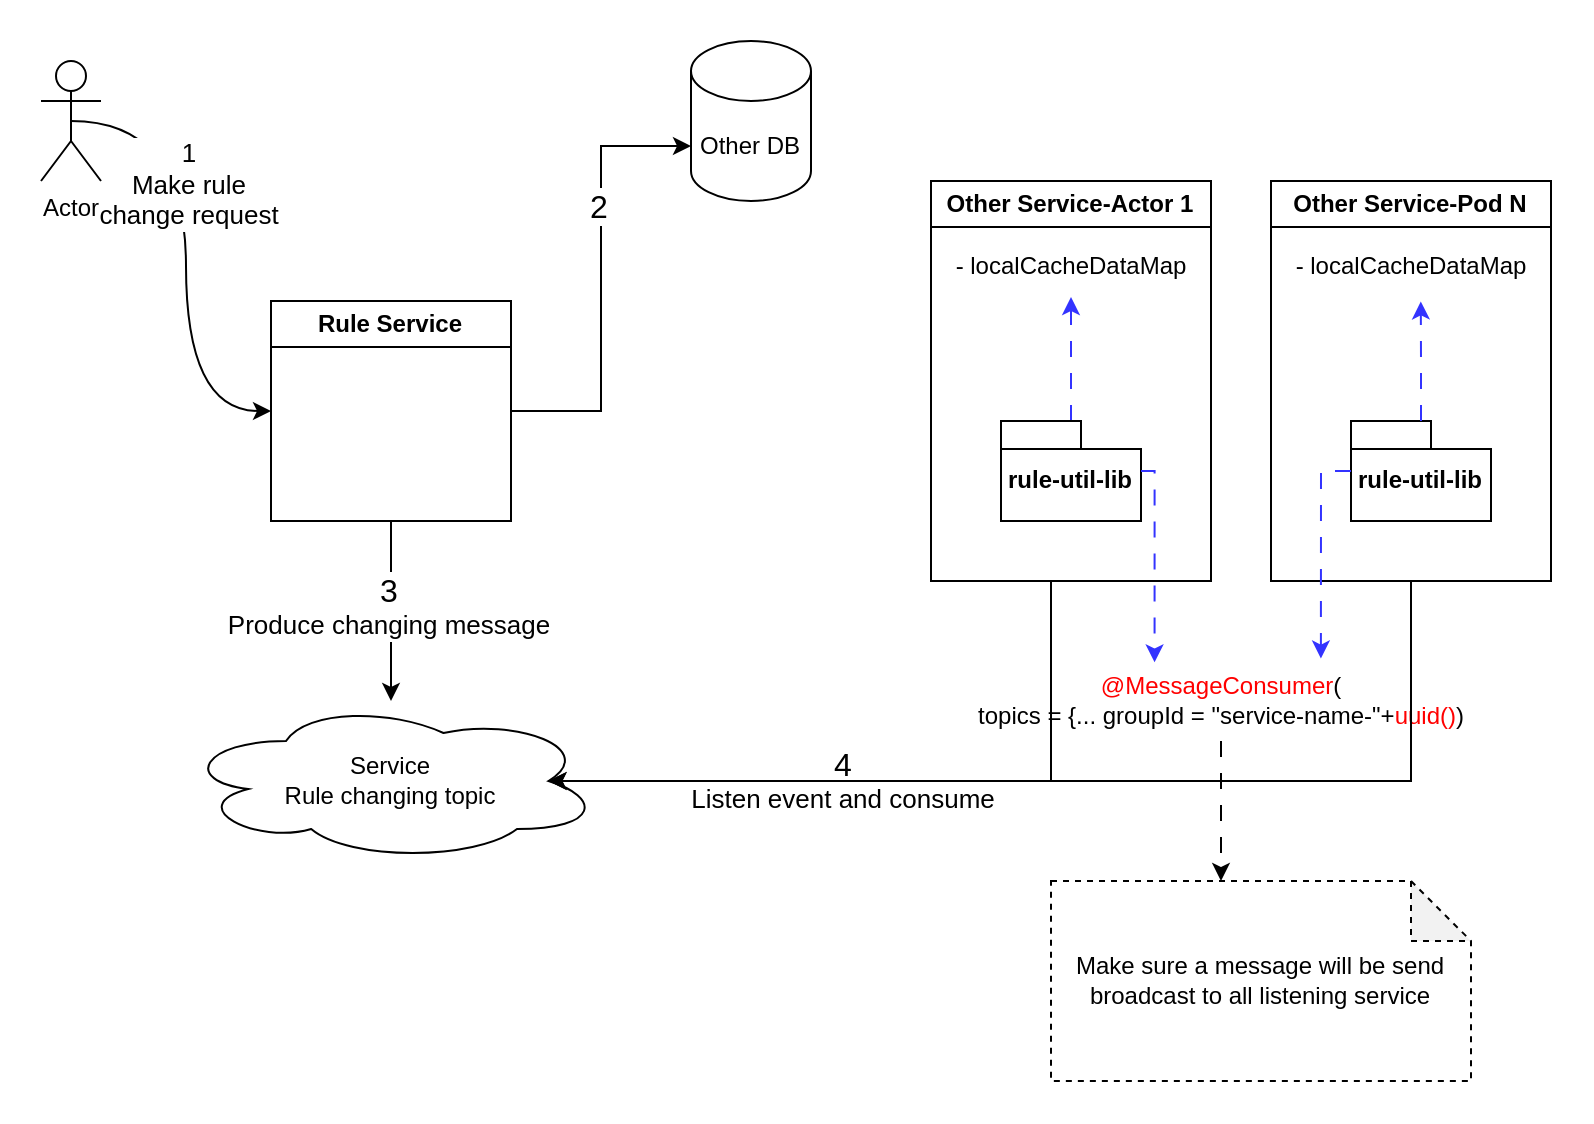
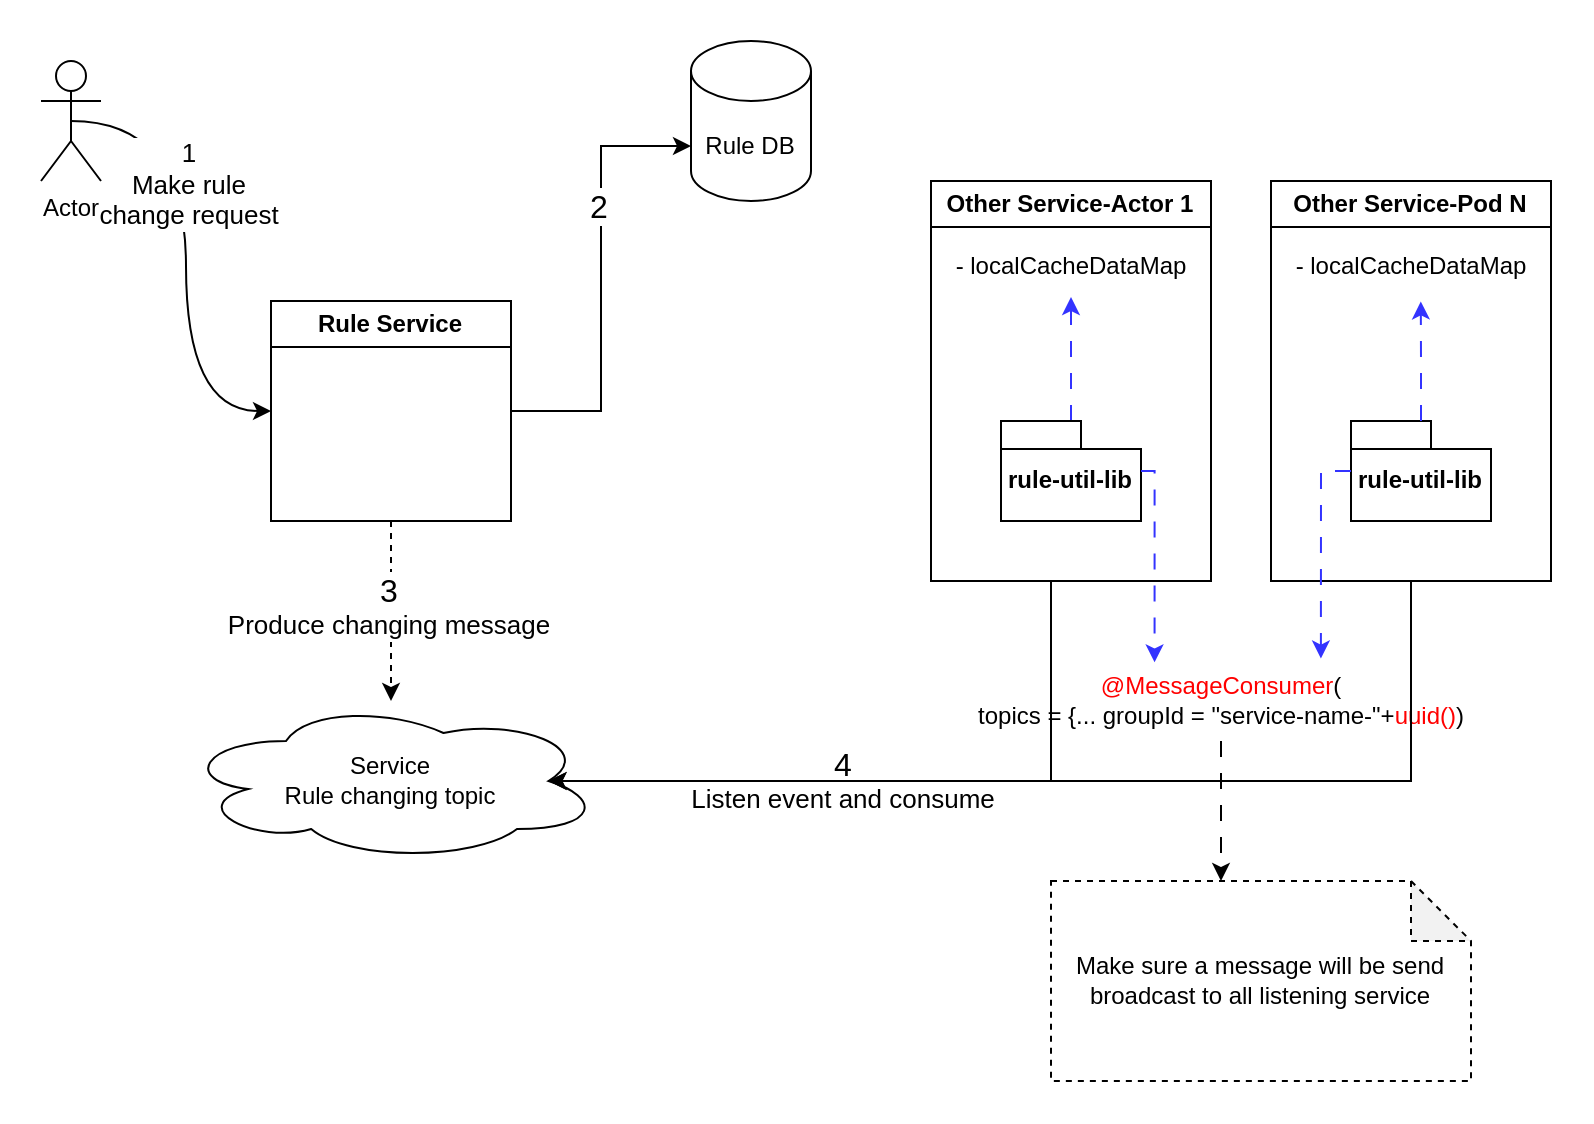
node "Other DB": label "Other DB" -> "Rule DB"
edge "Rule Service" -> "Service Rule changing topic": style solid -> dashed
